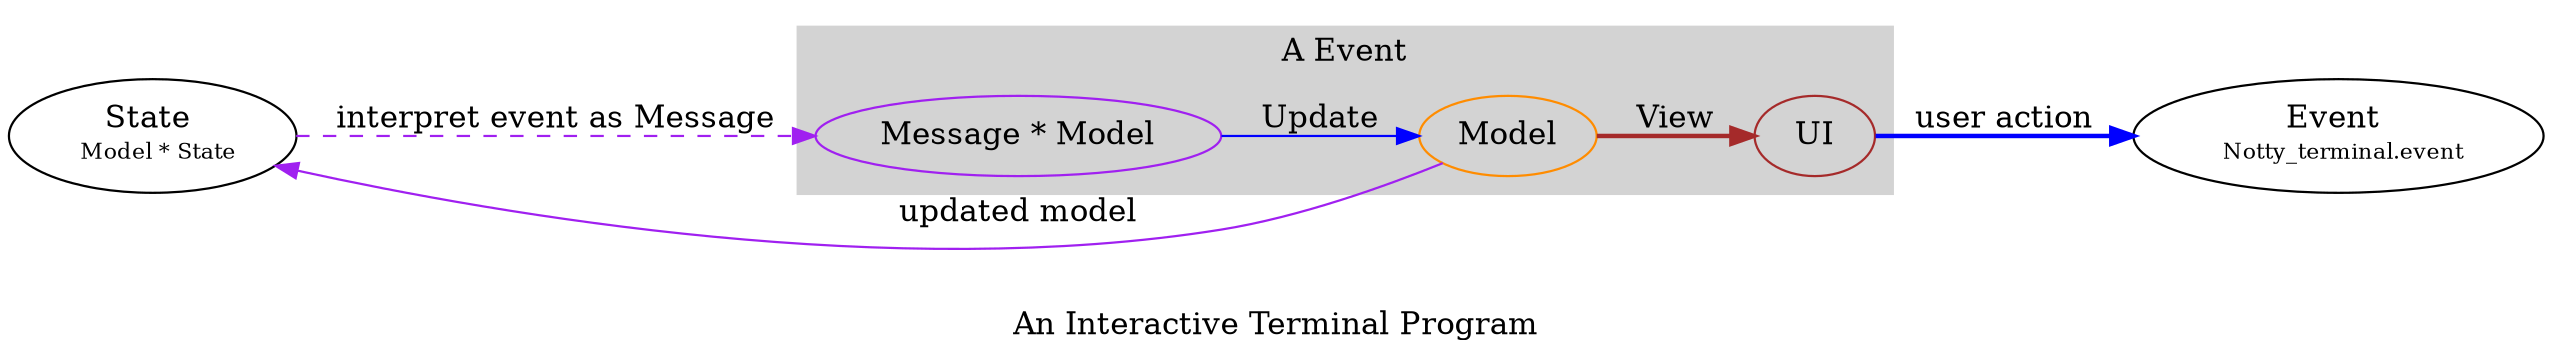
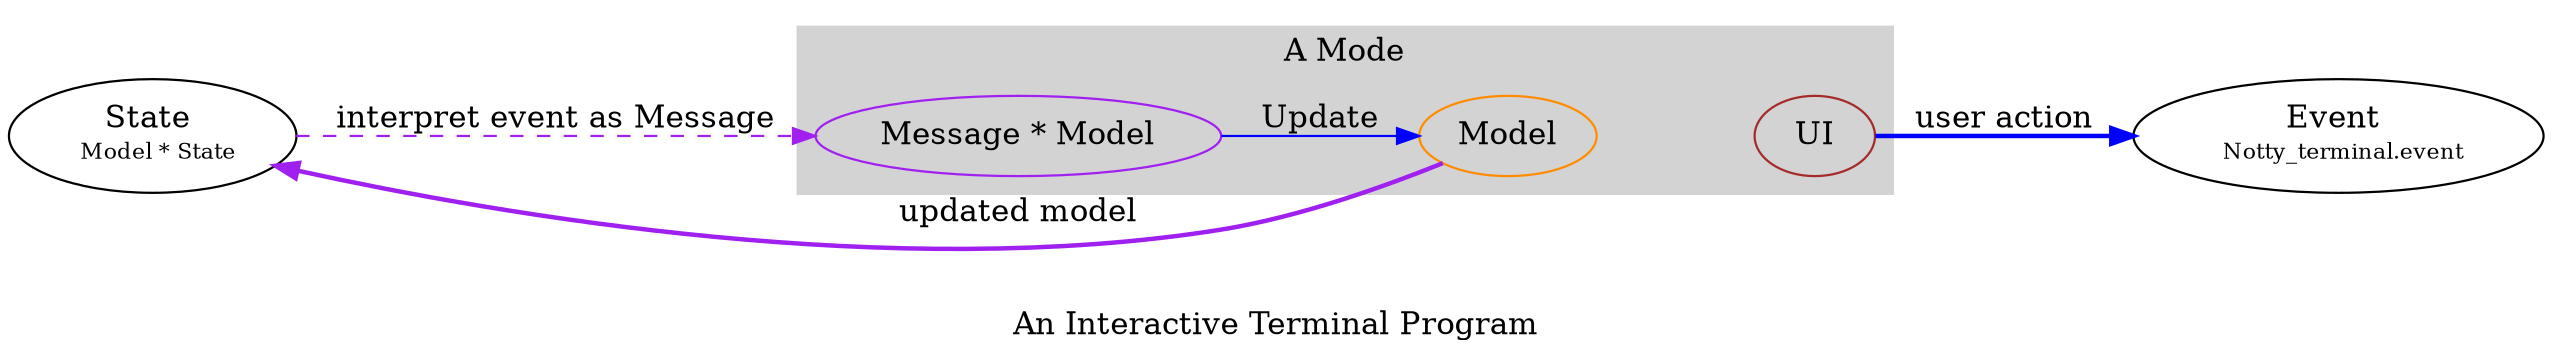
cluster "A Event": label "A Event" -> "A Mode"
edge "Model" -> "UI": removed, label "View"
edge "Model" -> "State": style solid -> bold
